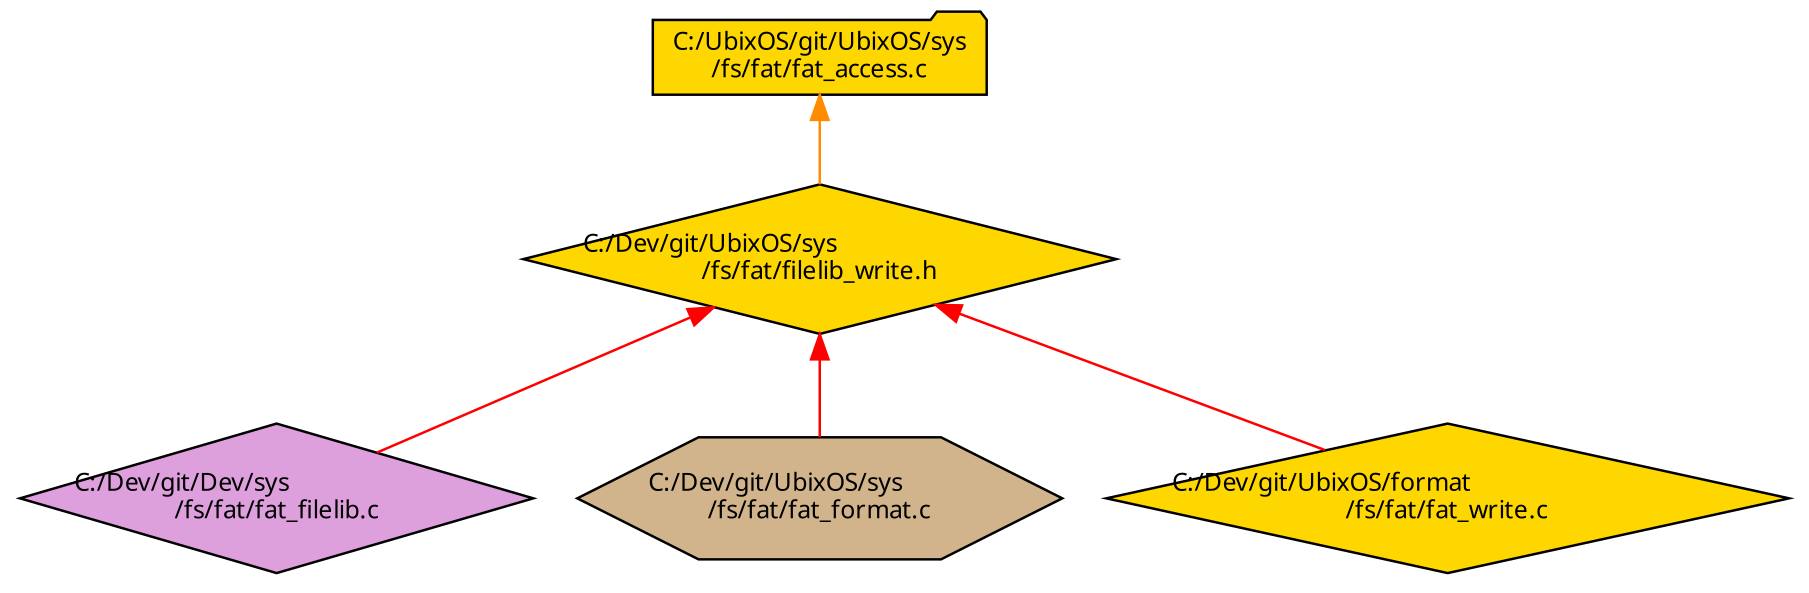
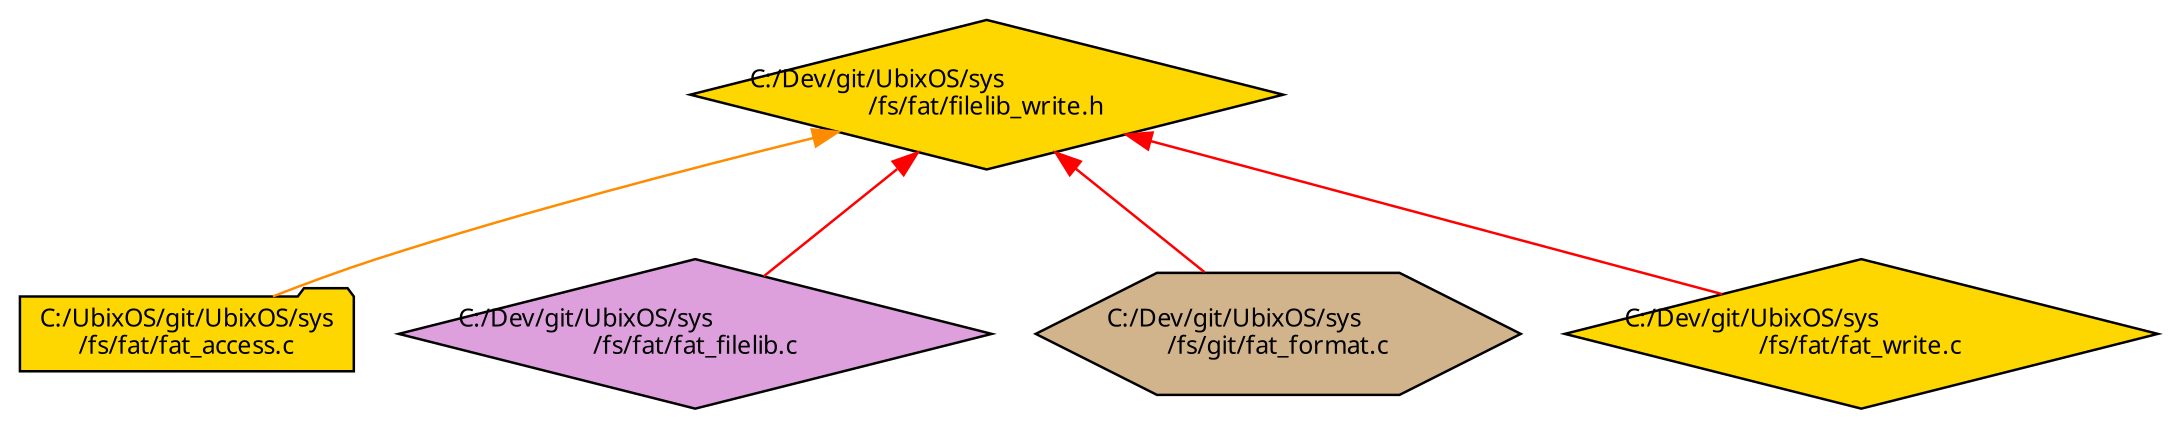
edge "C:/Dev/git/UbixOS/sys /fs/fat/filelib_write.h" -> "C:/UbixOS/git/UbixOS/sys /fs/fat/fat_access.c": reversed
node "C:/Dev/git/Dev/sys /fs/fat/fat_filelib.c": label "C:/Dev/git/Dev/sys /fs/fat/fat_filelib.c" -> "C:/Dev/git/UbixOS/sys /fs/fat/fat_filelib.c"
node "C:/Dev/git/UbixOS/sys /fs/fat/fat_format.c": label "C:/Dev/git/UbixOS/sys /fs/fat/fat_format.c" -> "C:/Dev/git/UbixOS/sys /fs/git/fat_format.c"
node "C:/Dev/git/UbixOS/format /fs/fat/fat_write.c": label "C:/Dev/git/UbixOS/format /fs/fat/fat_write.c" -> "C:/Dev/git/UbixOS/sys /fs/fat/fat_write.c"
